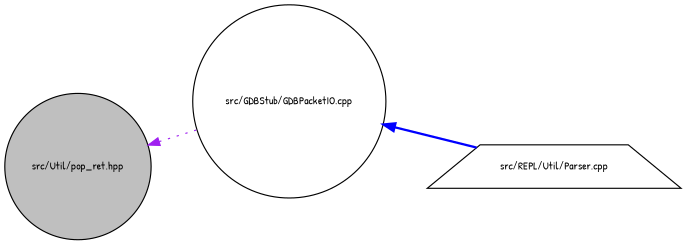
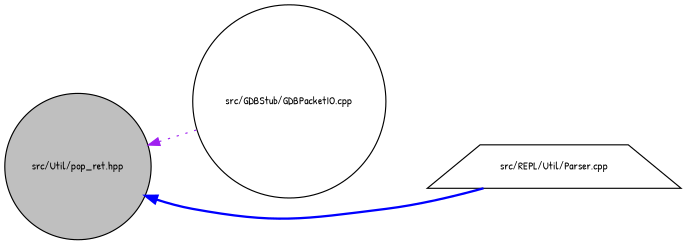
edge "src/REPL/Util/Parser.cpp" -> "src/GDBStub/GDBPacketIO.cpp": now "src/REPL/Util/Parser.cpp" -> "src/Util/pop_ret.hpp"
